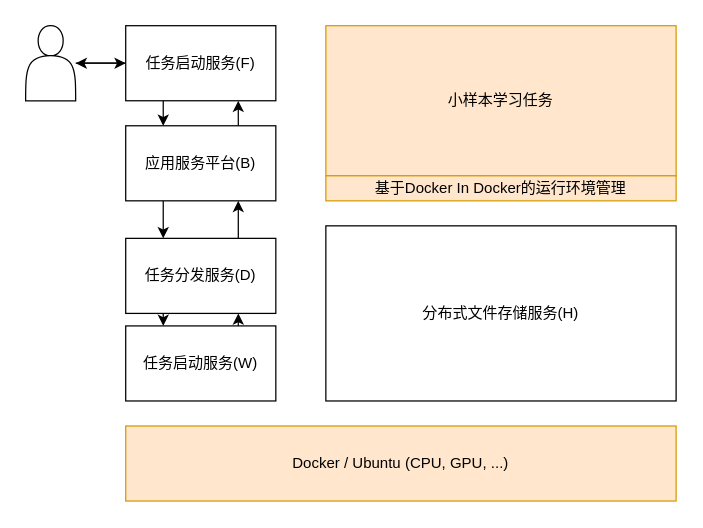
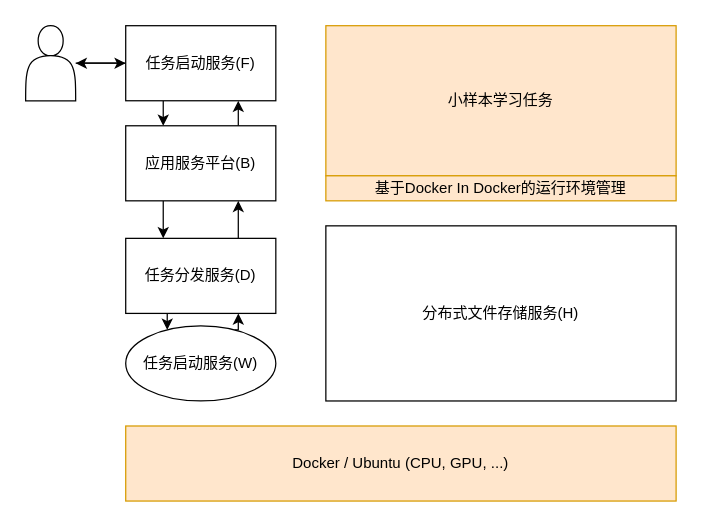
node "任务启动服务(W)": shape rectangle -> ellipse
